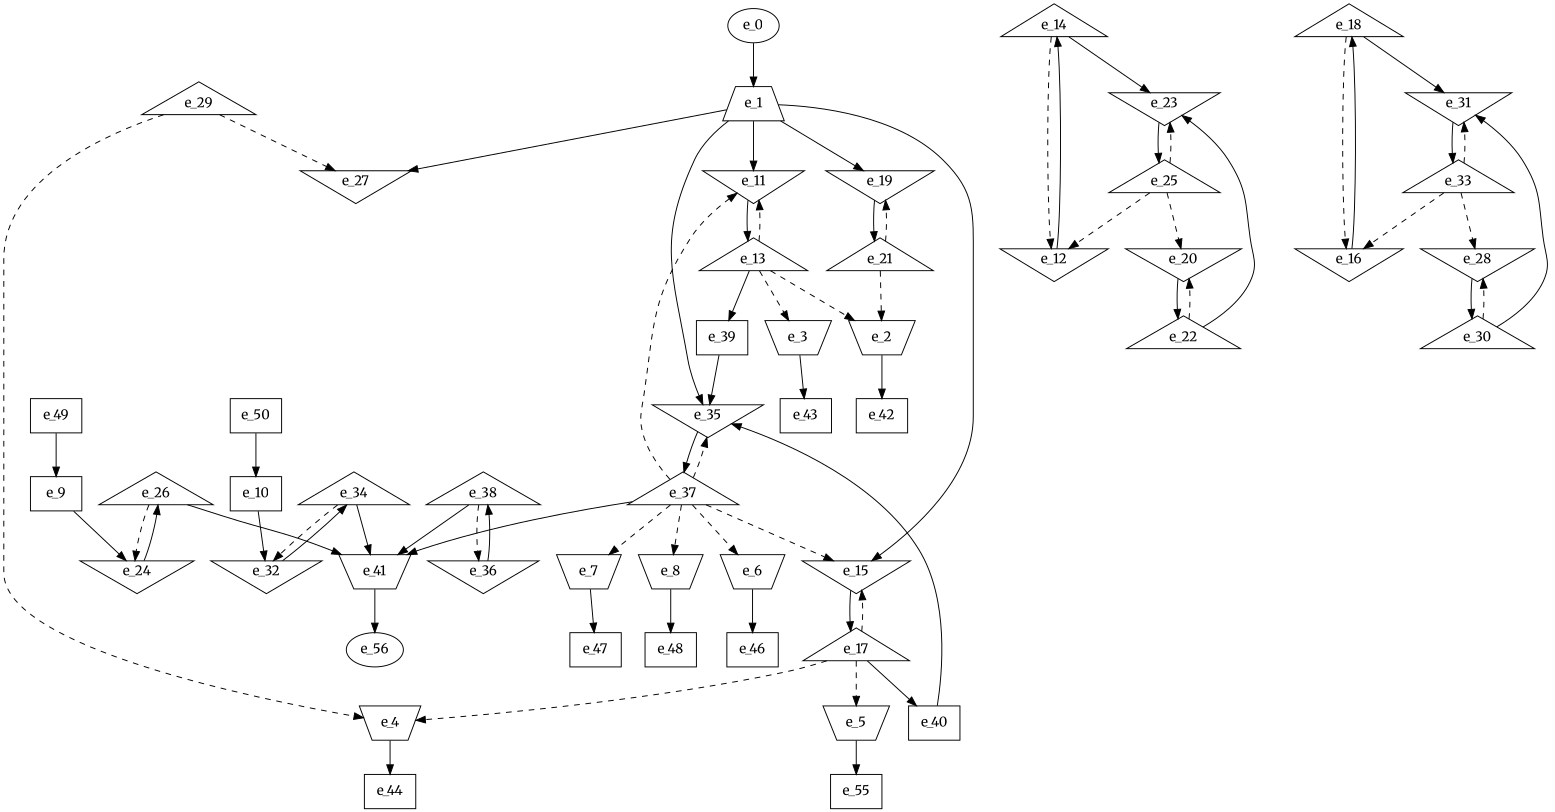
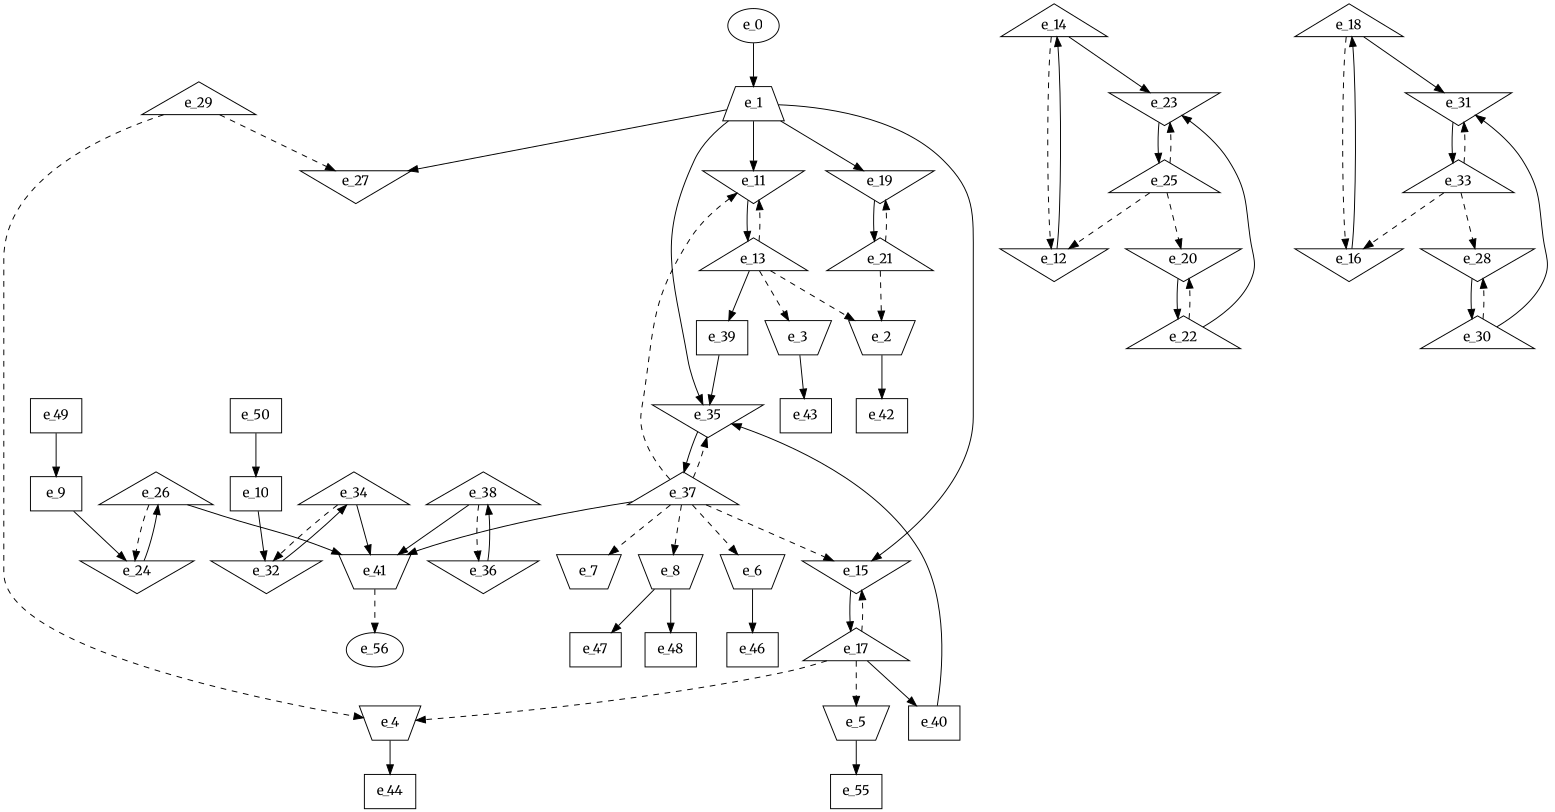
edge "e_41" -> "e_56": style solid -> dashed
edge "e_7" -> "e_47": now "e_8" -> "e_47"
